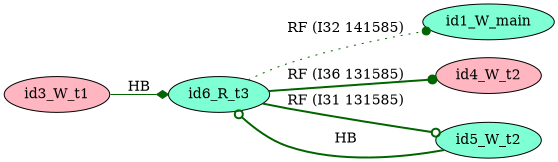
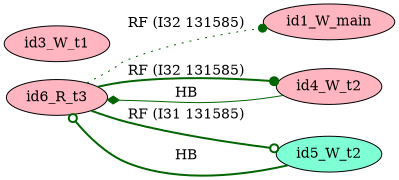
node "id1_W_main": fillcolor aquamarine -> lightpink
edge "id6_R_t3" -> "id1_W_main": label "RF (I32 141585)" -> "RF (I32 131585)"
edge "id6_R_t3" -> "id4_W_t2": label "RF (I36 131585)" -> "RF (I32 131585)"
edge "id3_W_t1" -> "id6_R_t3": now "id4_W_t2" -> "id6_R_t3"
node "id6_R_t3": fillcolor aquamarine -> lightpink
